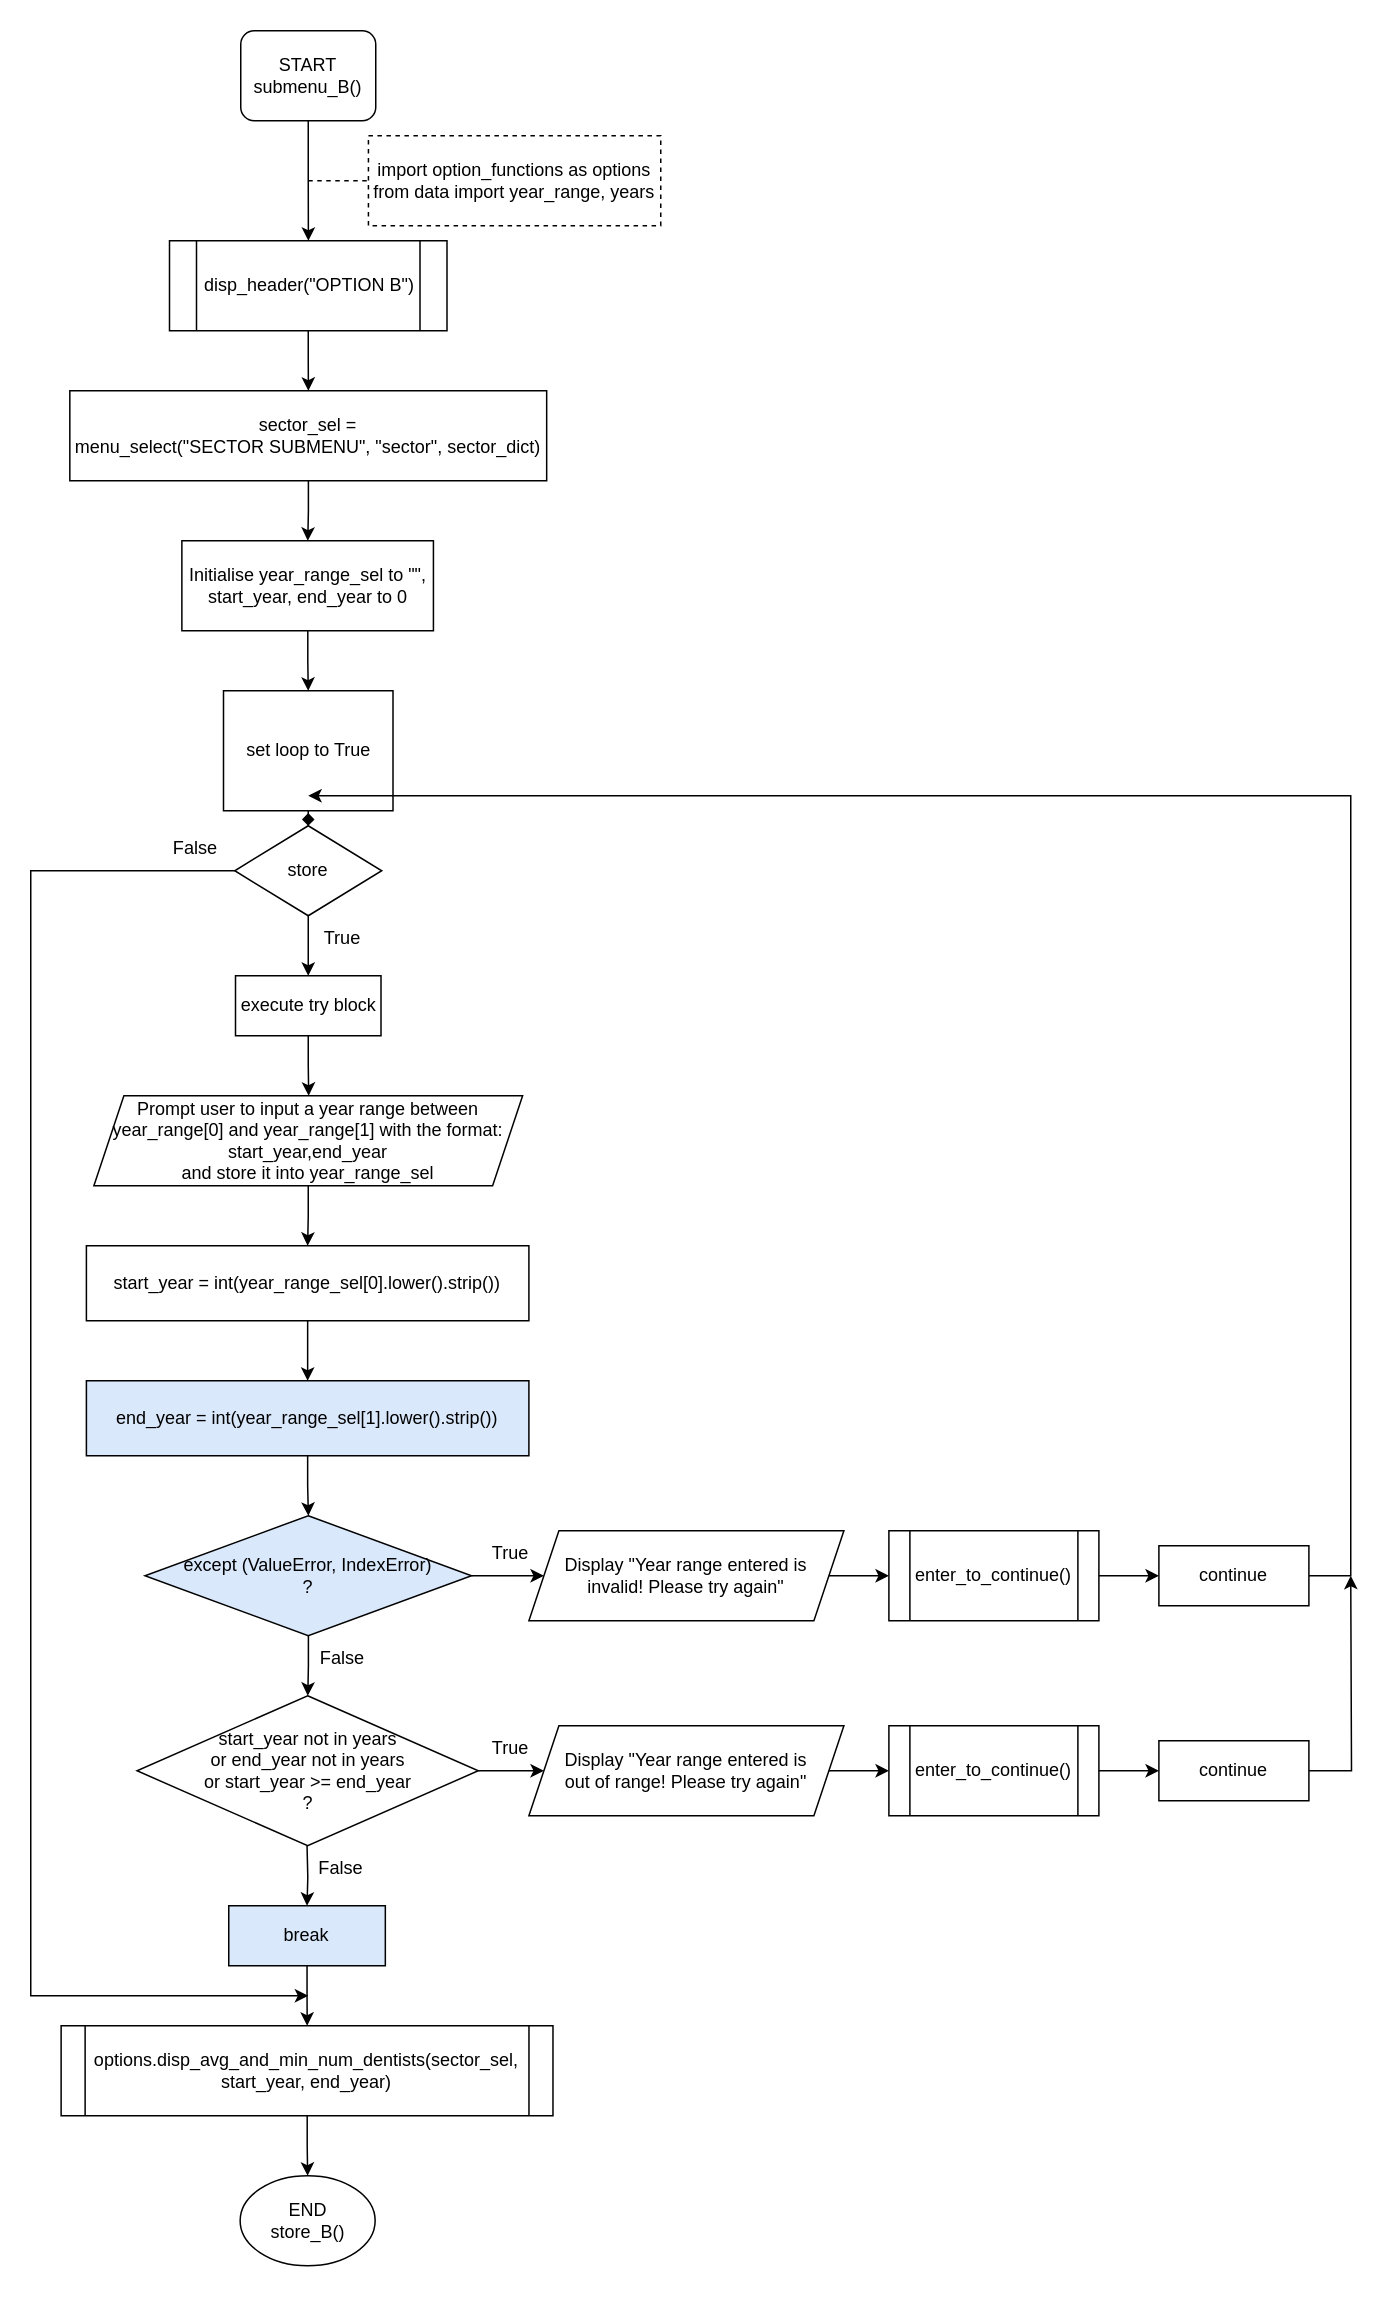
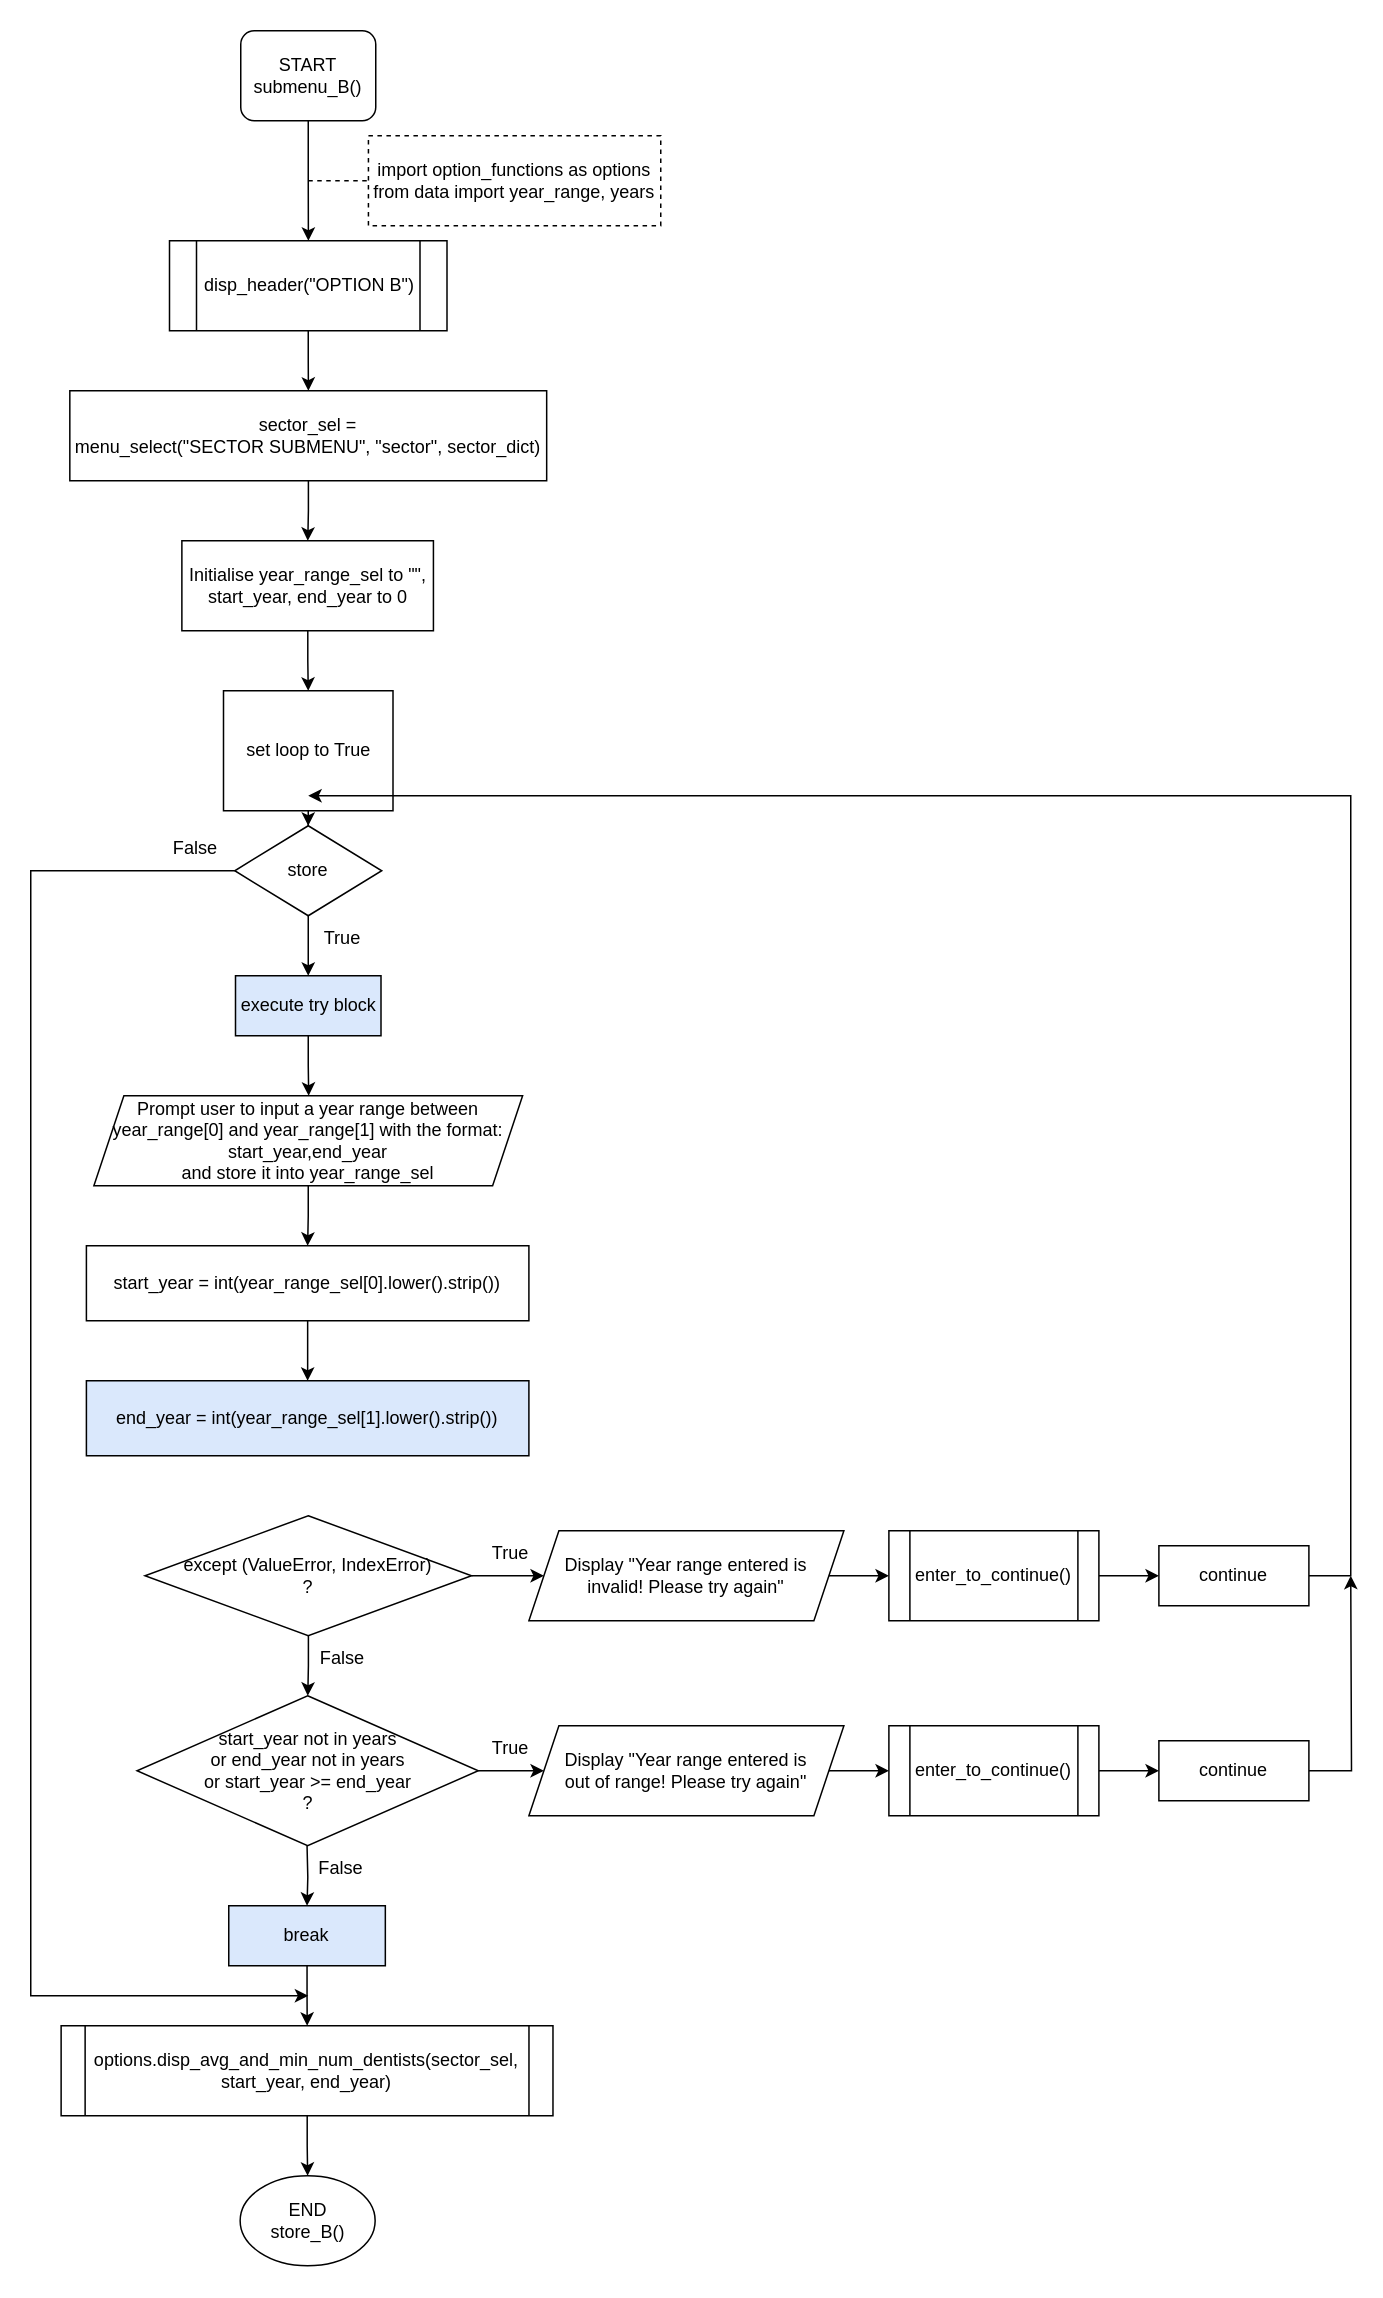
edge "set loop to True" -> "store": arrowhead diamond -> classic
node "execute try block": fillcolor #ffffff -> #dae8fc
edge "end_year = int(year_range_sel[1].lower().strip())" -> "except (ValueError, IndexError) ?": removed
node "except (ValueError, IndexError) ?": fillcolor #dae8fc -> #ffffff
